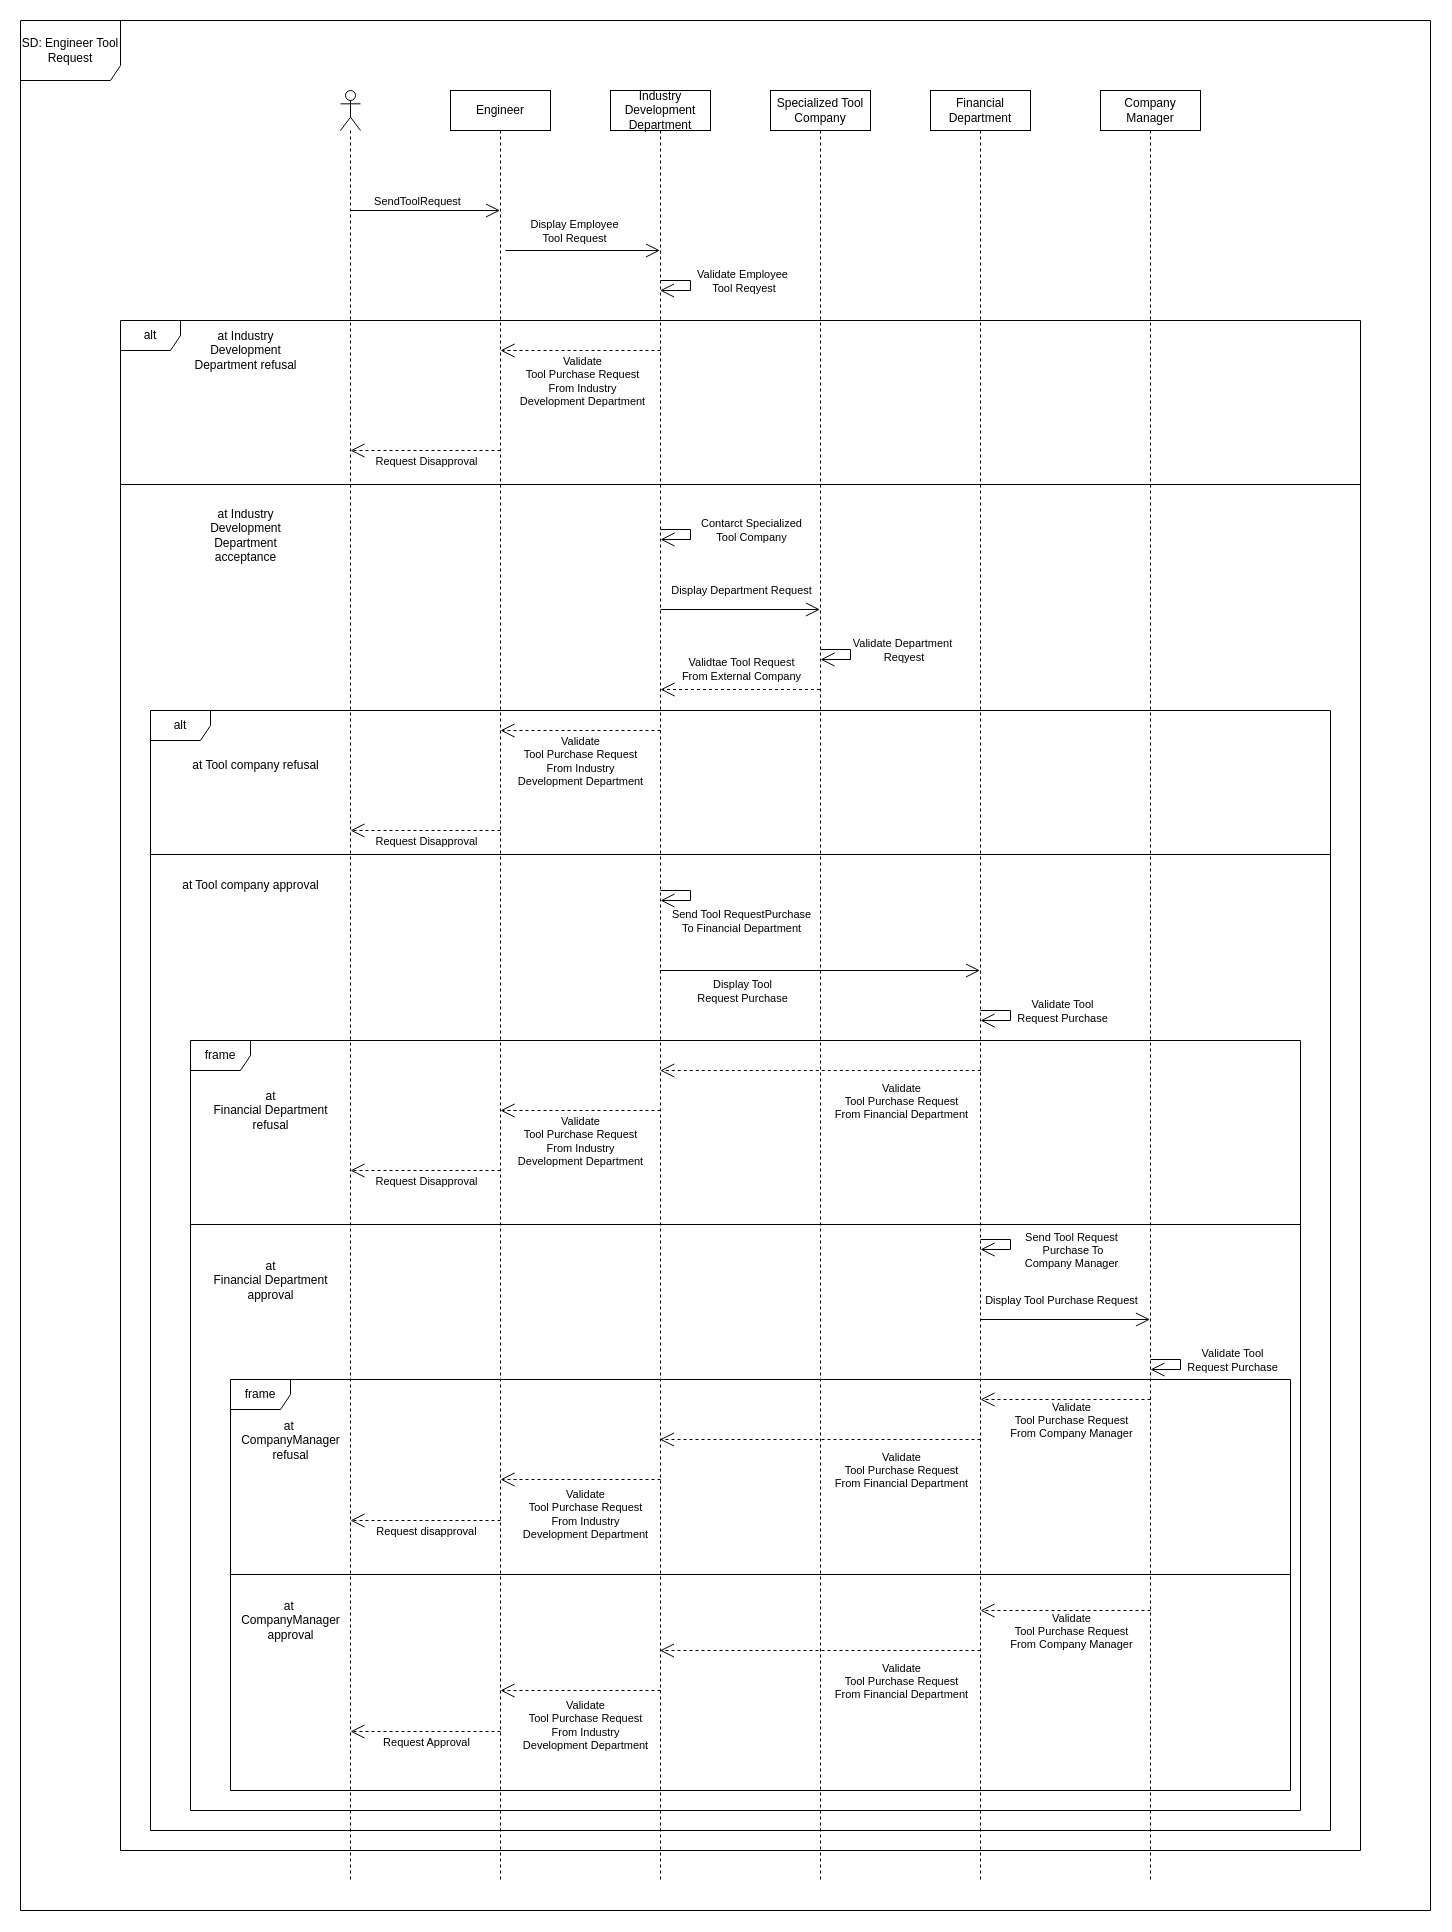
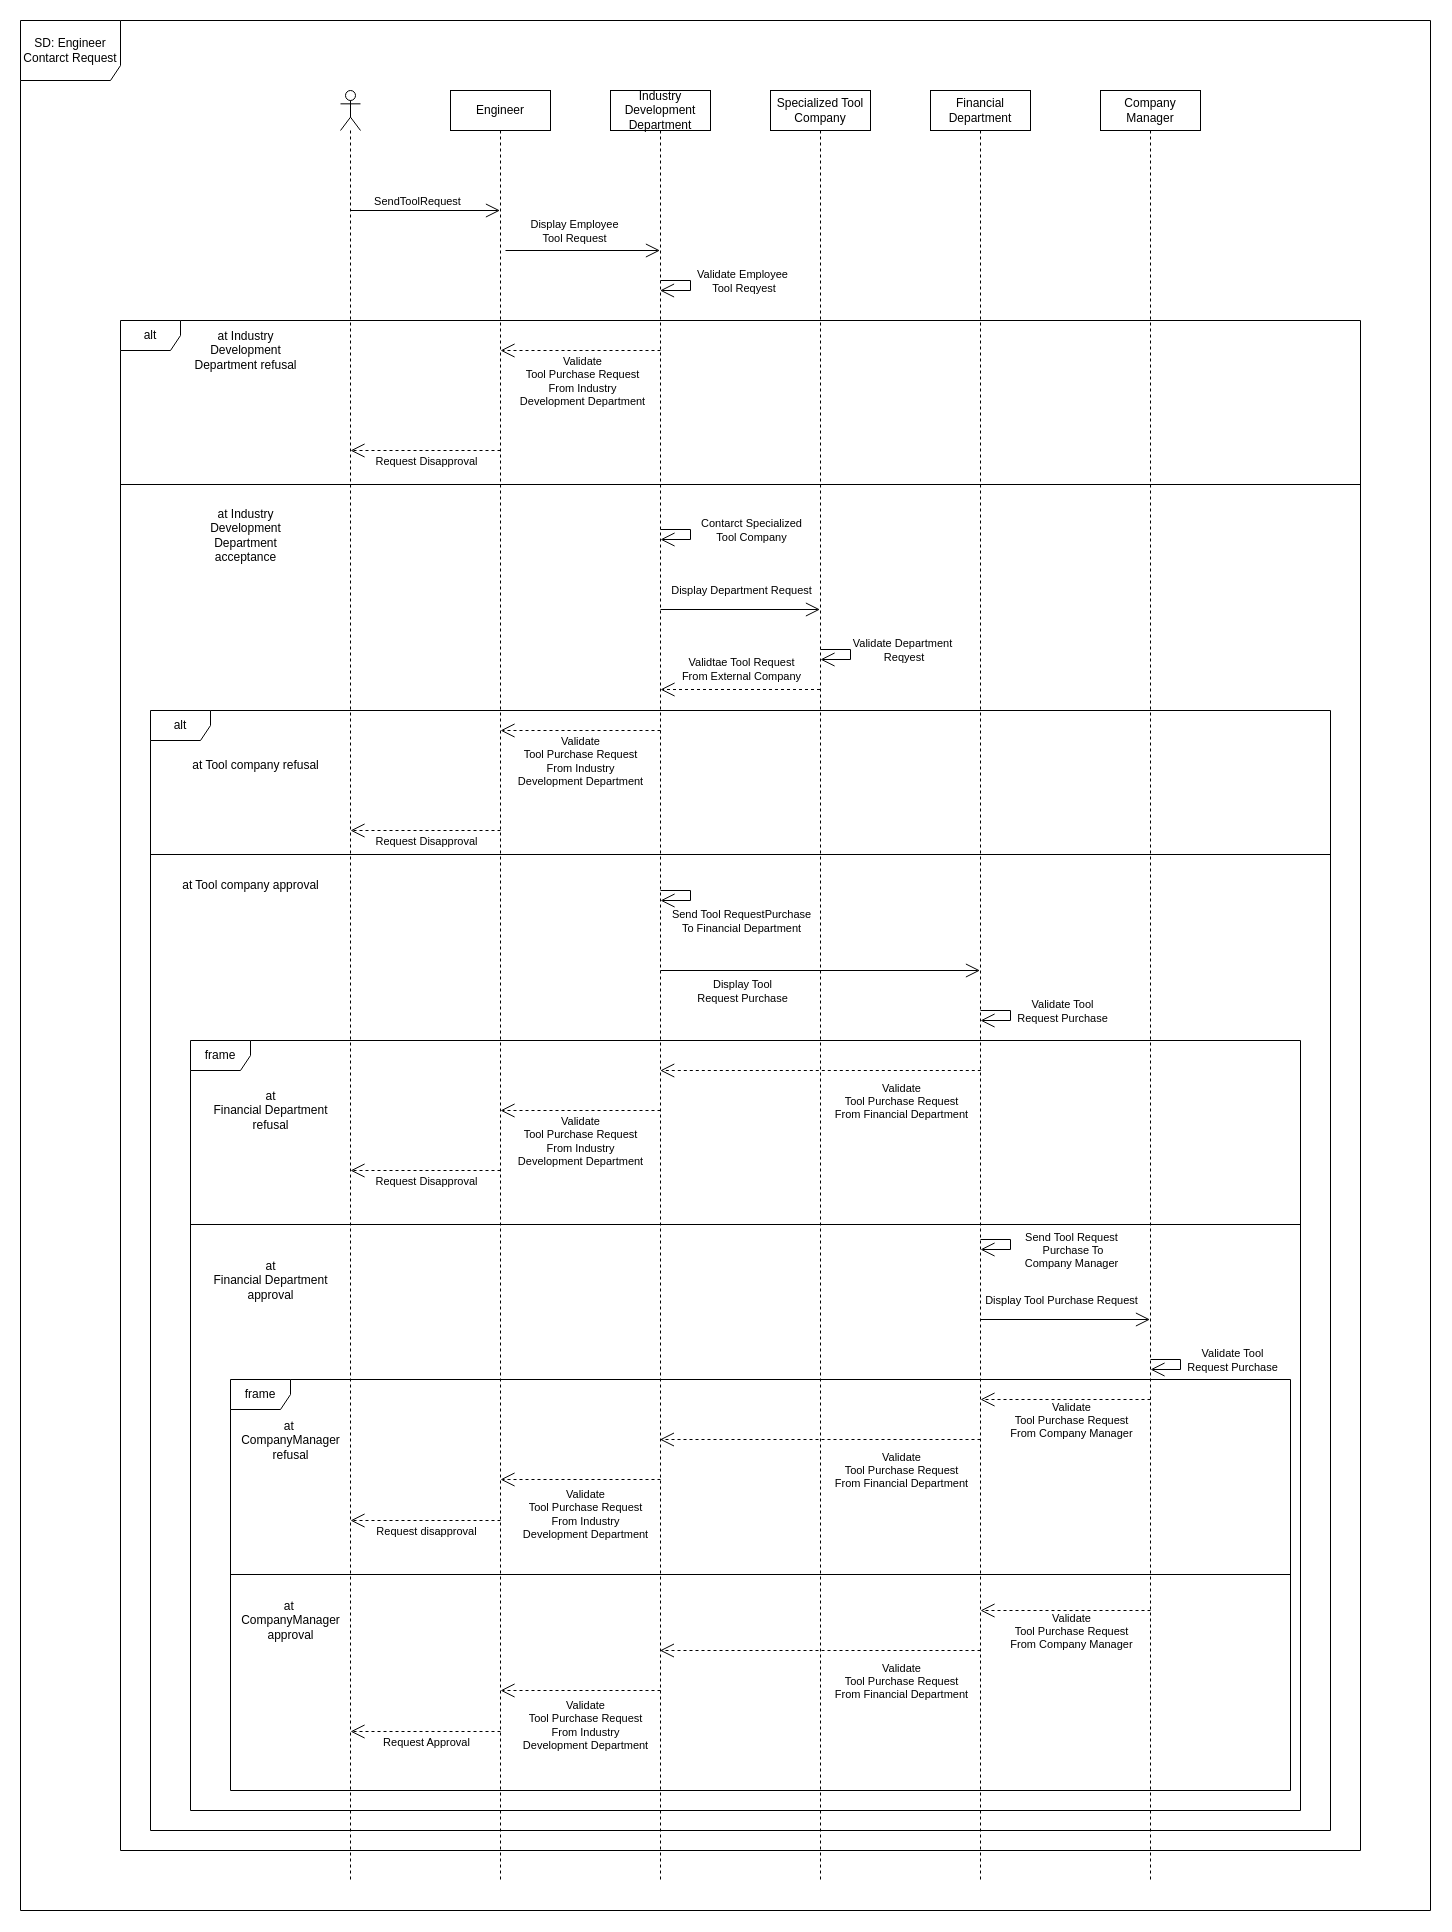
node "SD: Engineer Tool Request": label "SD: Engineer Tool Request" -> "SD: Engineer Contarct Request"
